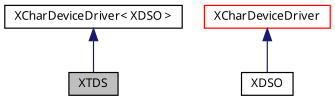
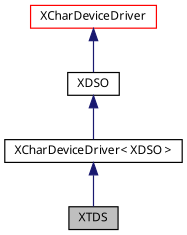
edge "XCharDeviceDriver< XDSO >" -> "XDSO": added
